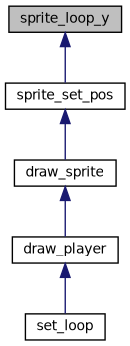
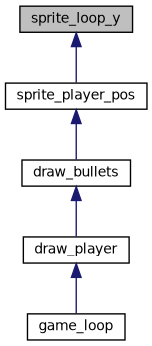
node "sprite_set_pos": label "sprite_set_pos" -> "sprite_player_pos"
node "draw_sprite": label "draw_sprite" -> "draw_bullets"
node "set_loop": label "set_loop" -> "game_loop"
